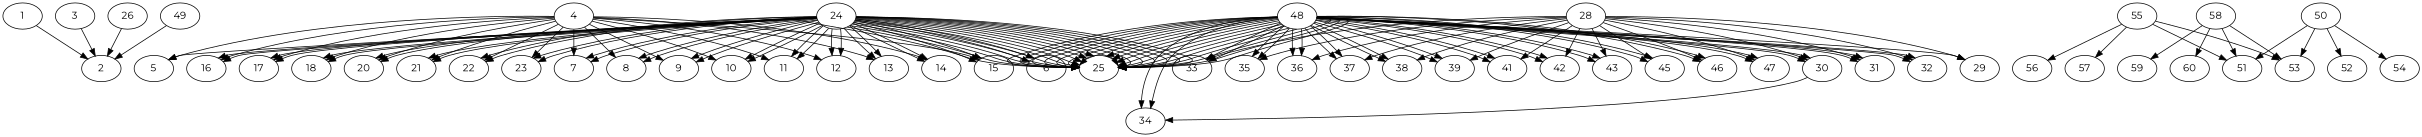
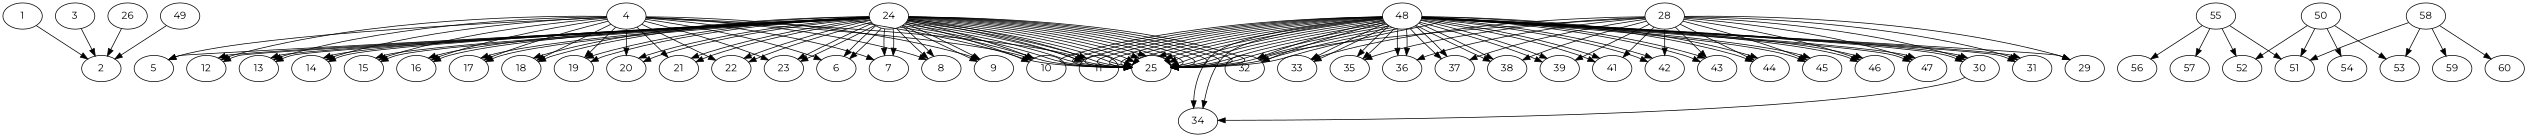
edge "4" -> "6": added
edge "55" -> "53": now "55" -> "52"
node "19": added
node "44": added
